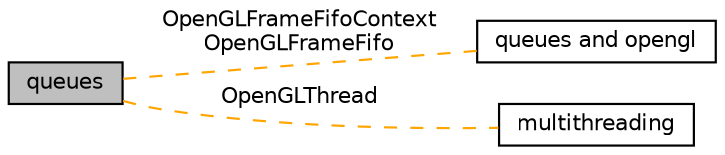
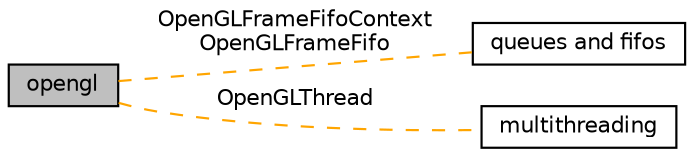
node "queues and opengl": label "queues and opengl" -> "queues and fifos"
node "queues": label "queues" -> "opengl"
